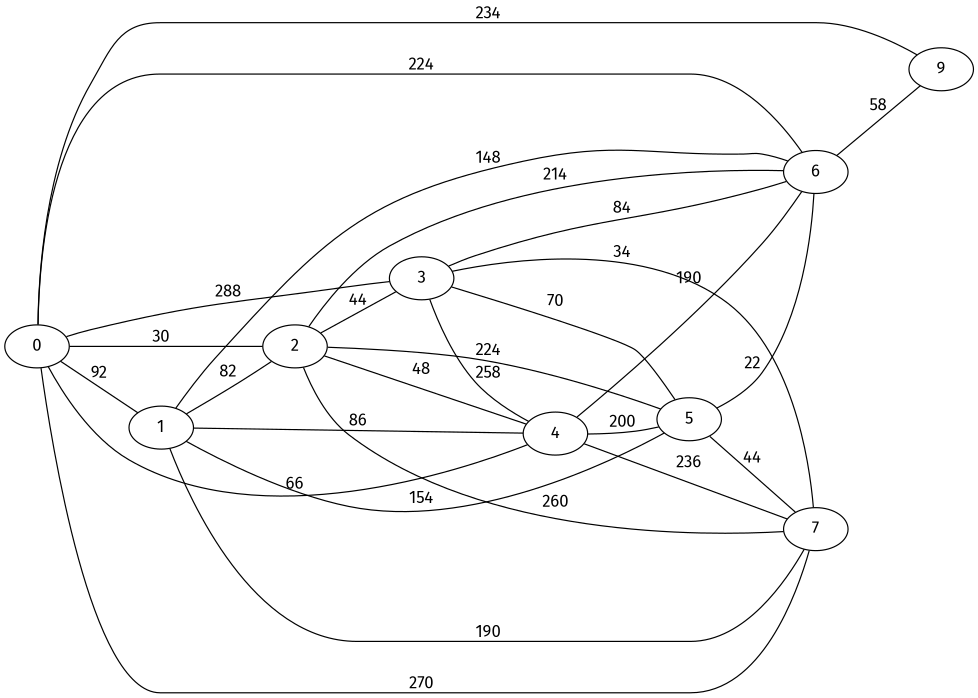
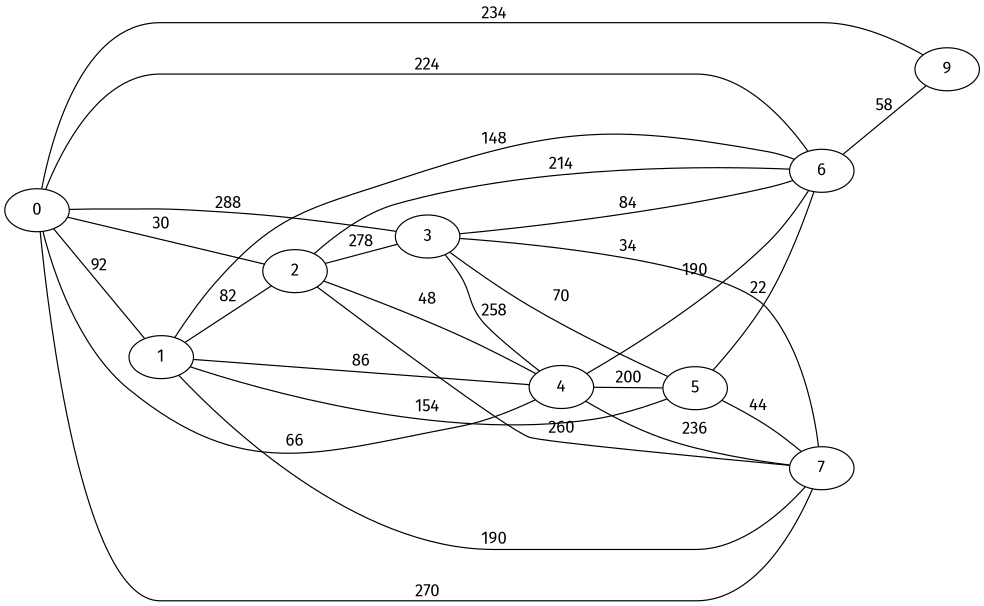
edge "3" -- "2": label "44" -> "278"
edge "2" -- "5": removed, label "224"
